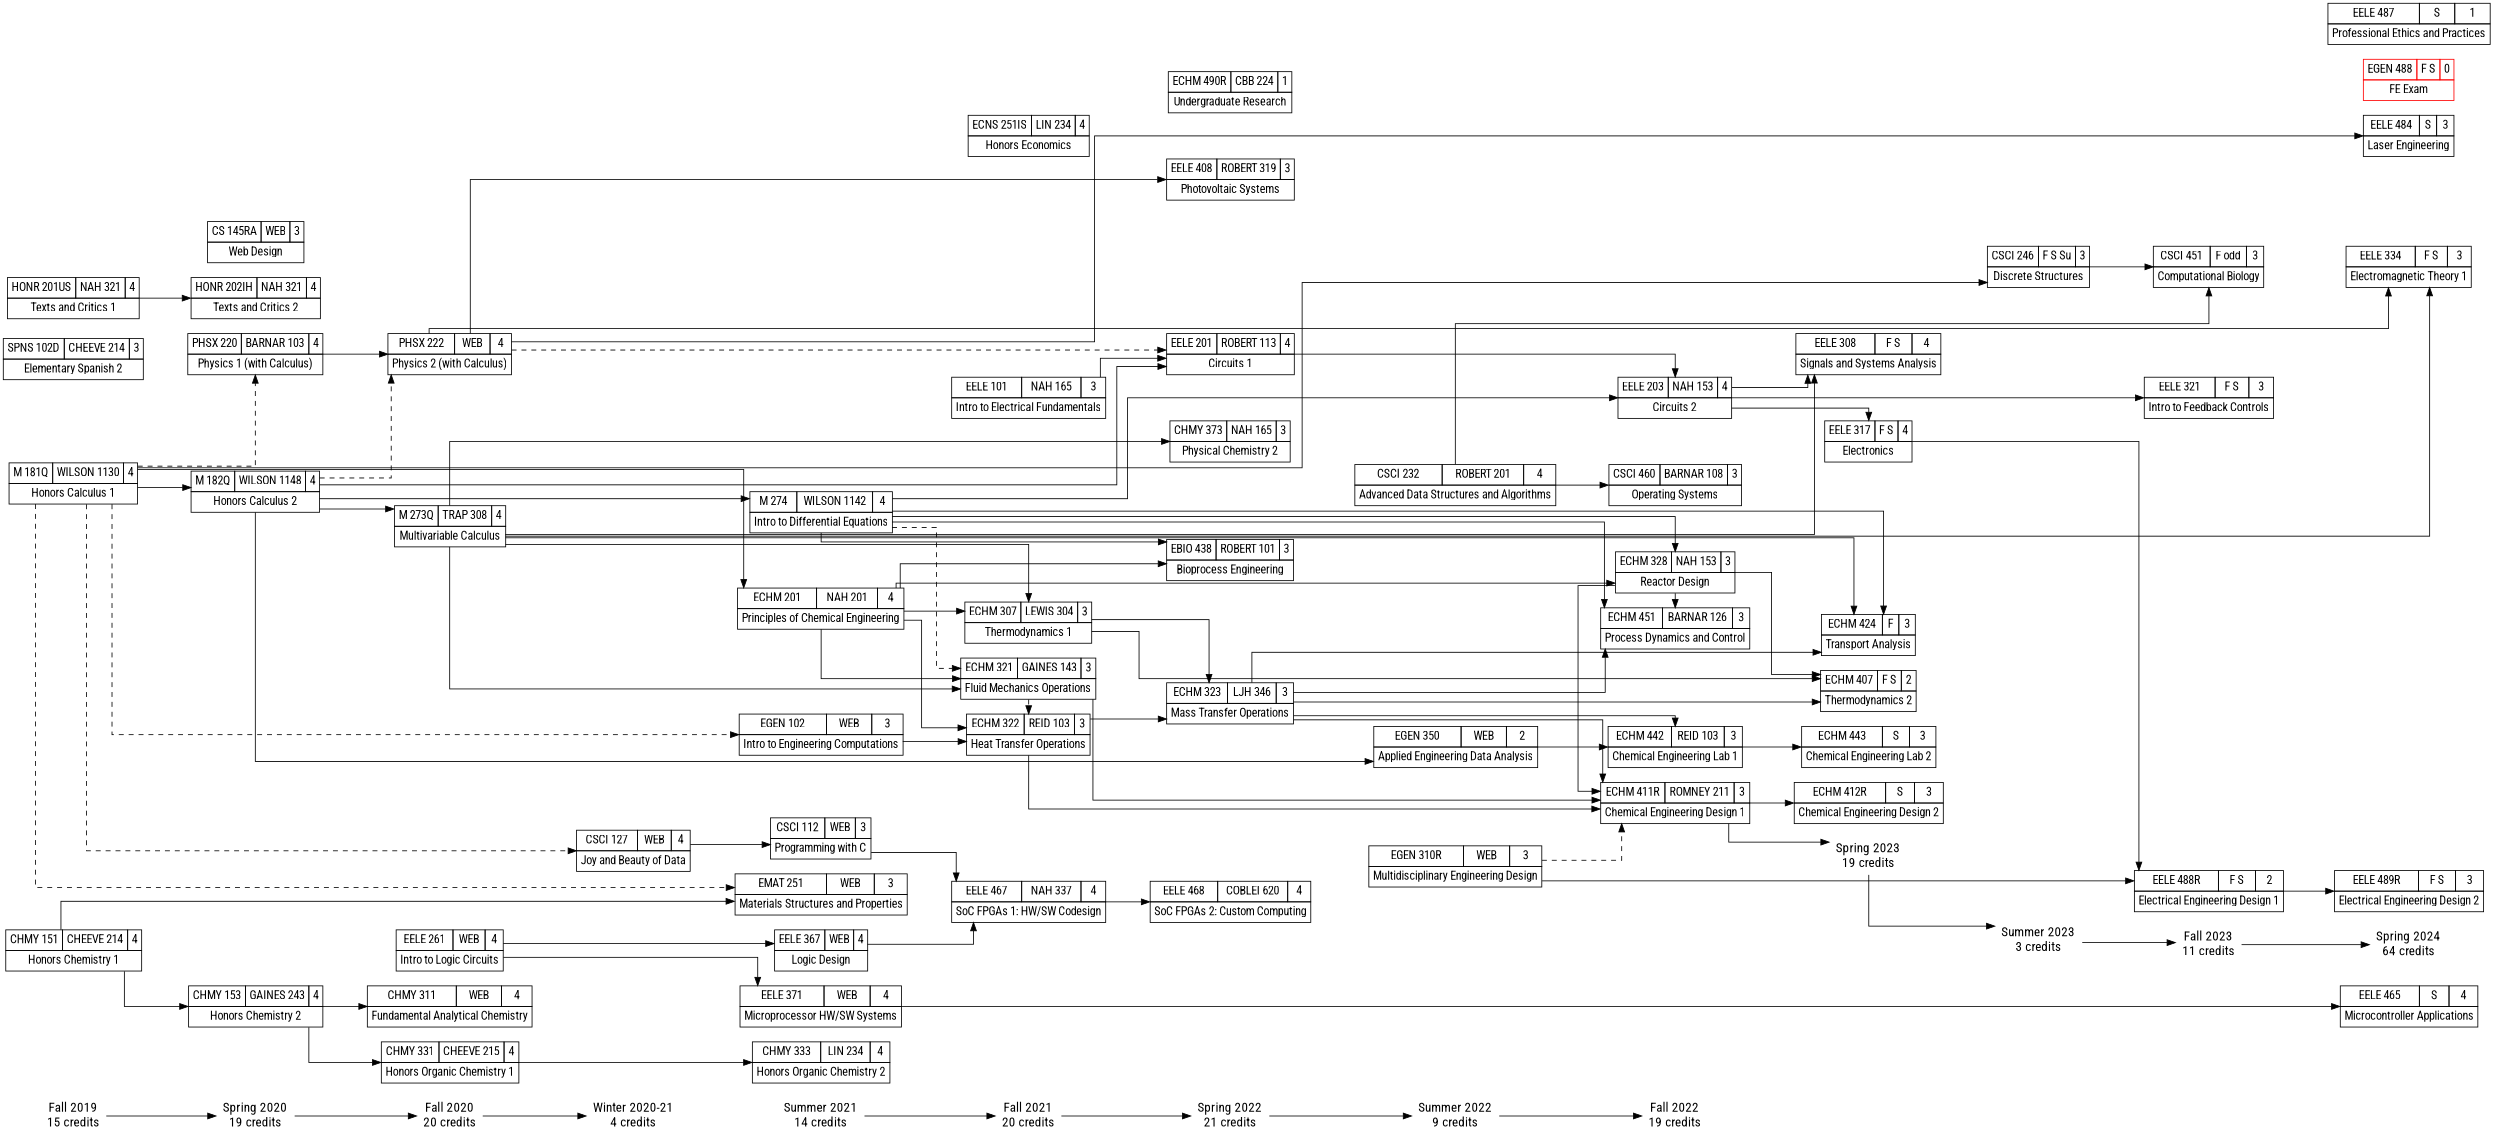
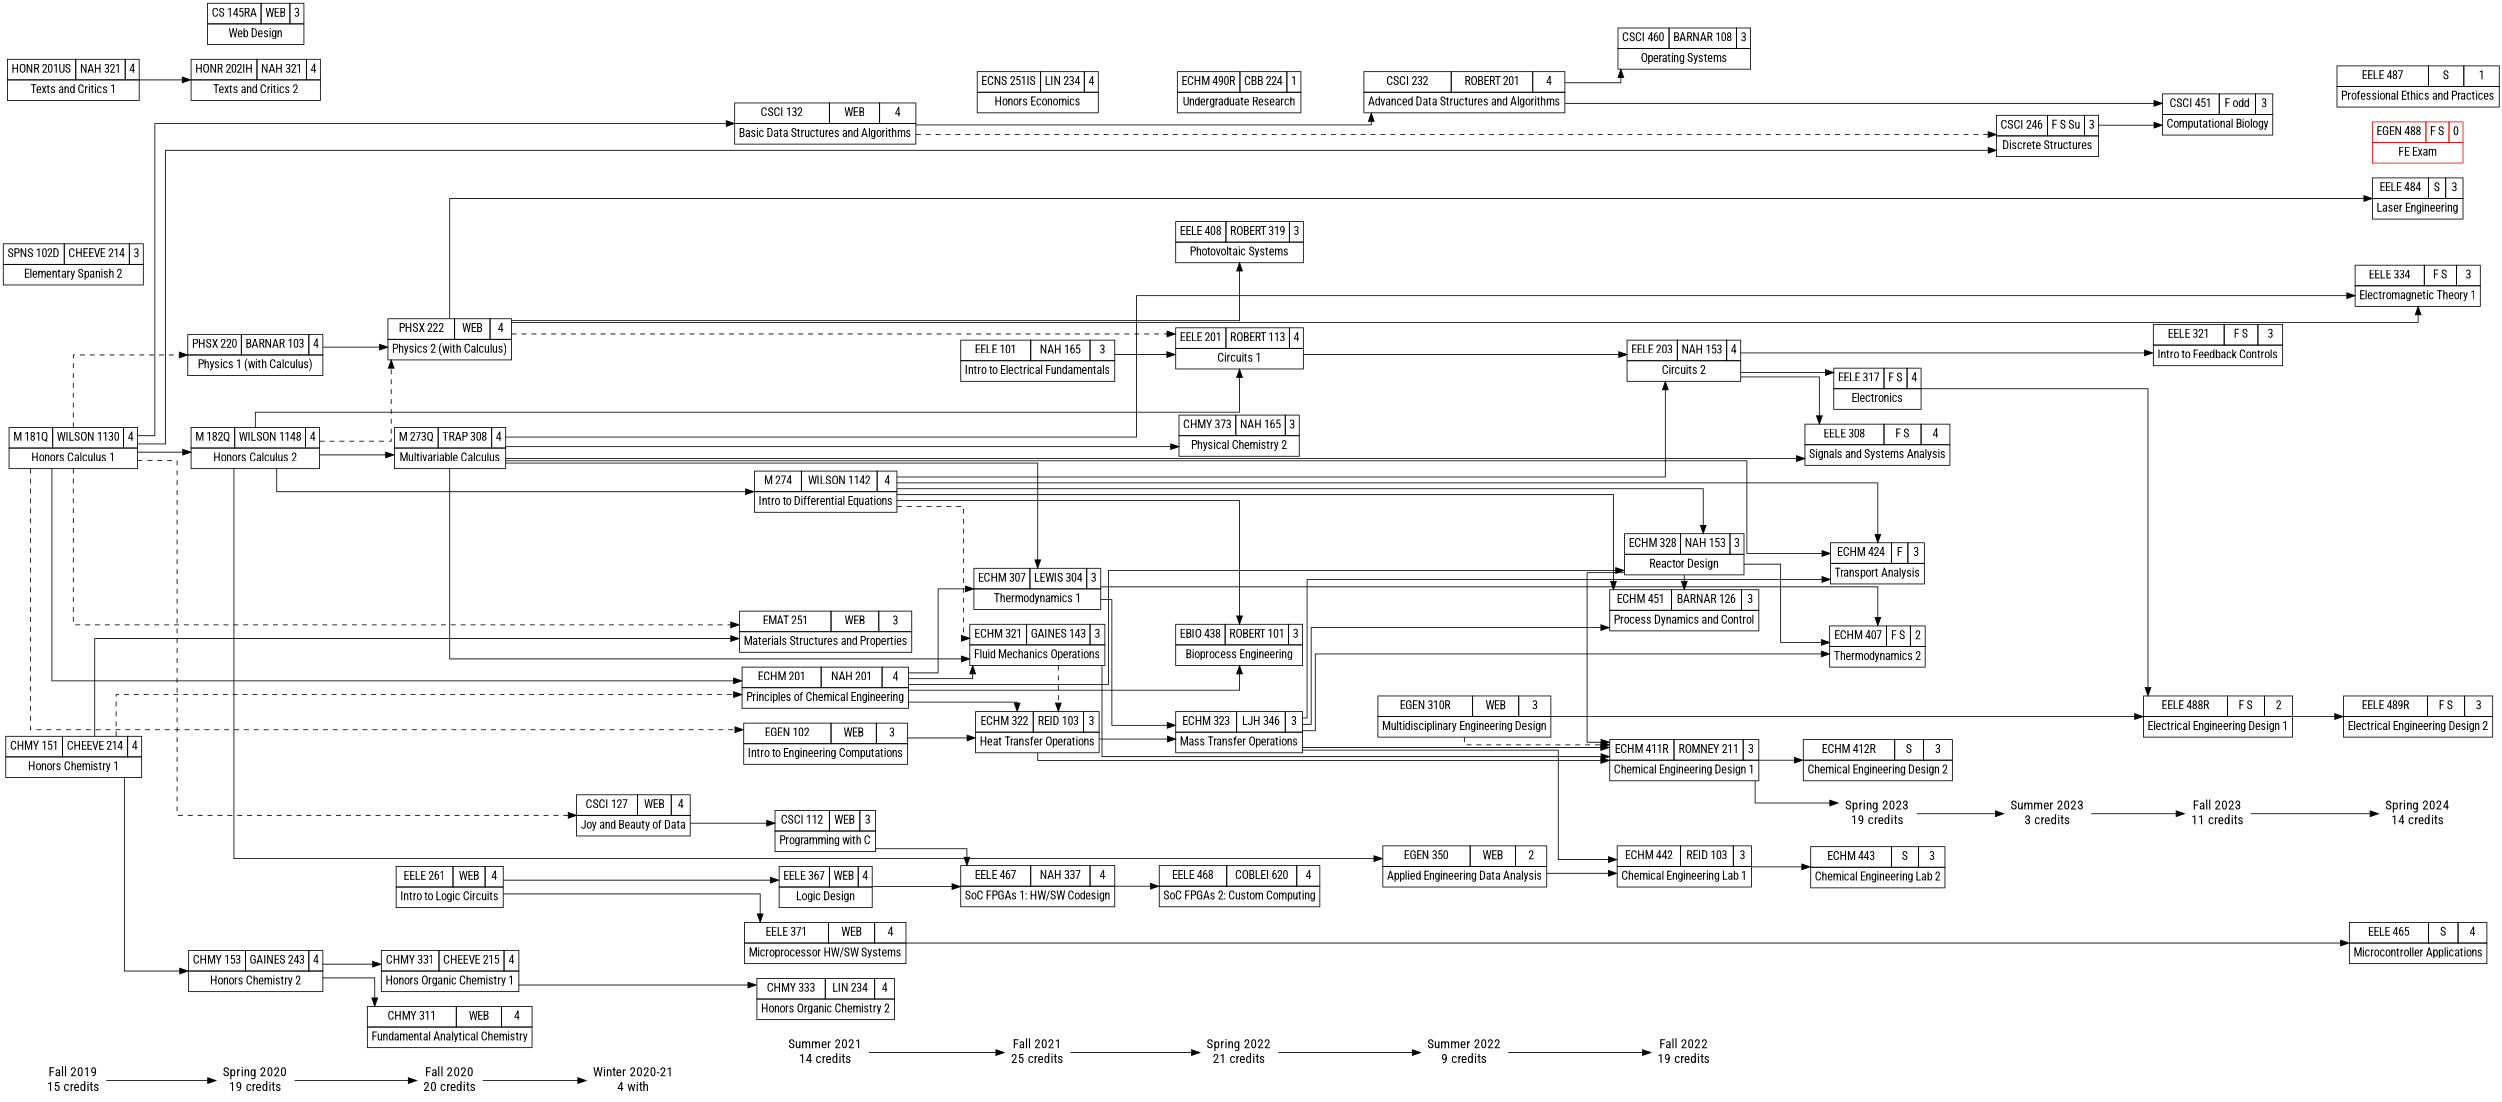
node "CSCI 132": added
edge "CHMY 151" -> "ECHM 201": added
node "Spring 2024 64 credits": label "Spring 2024 64 credits" -> "Spring 2024 14 credits"
node "Winter 2020-21 4 credits": label "Winter 2020-21 4 credits" -> "Winter 2020-21 4 with"
node "Fall 2021 20 credits": label "Fall 2021 20 credits" -> "Fall 2021 25 credits"
